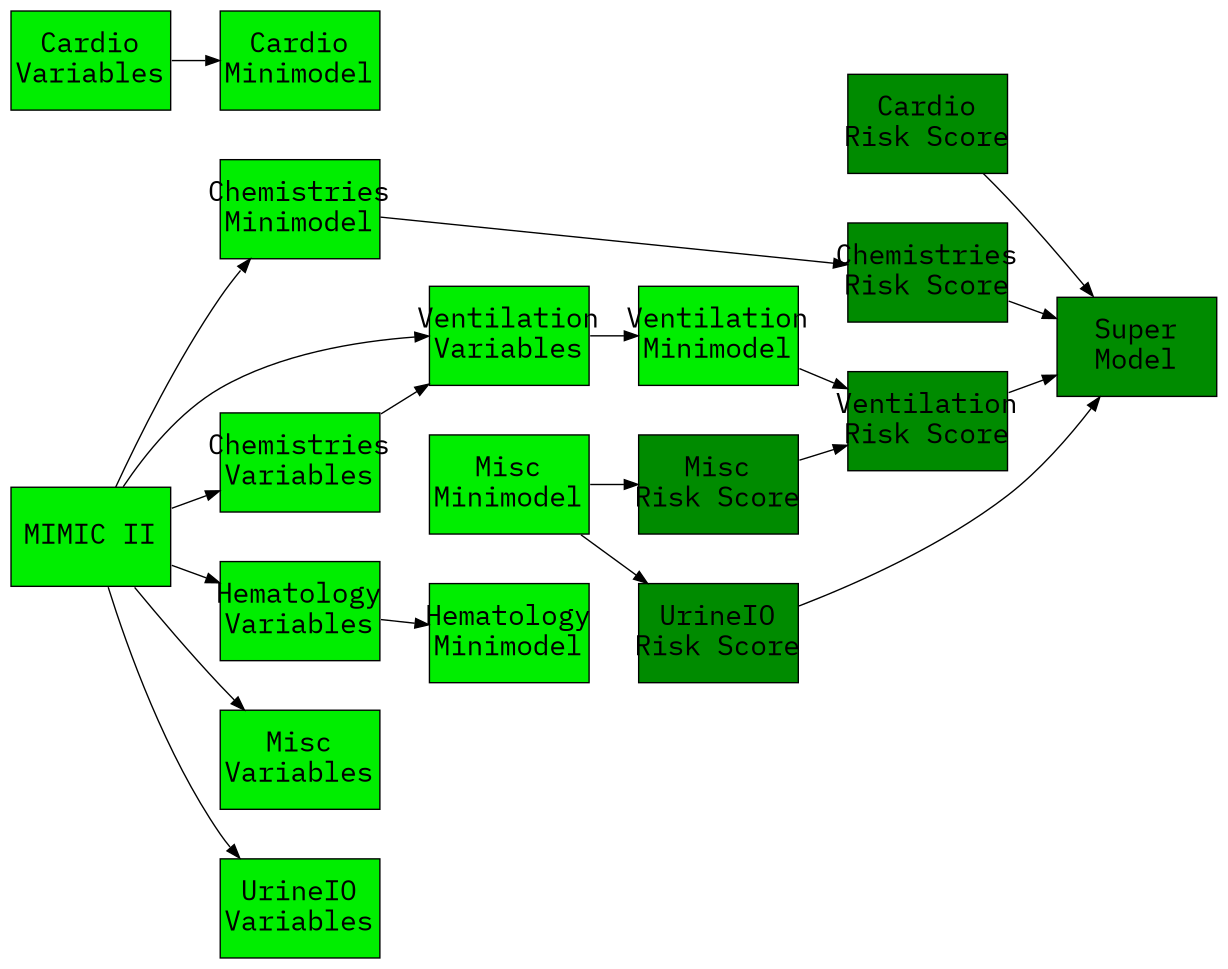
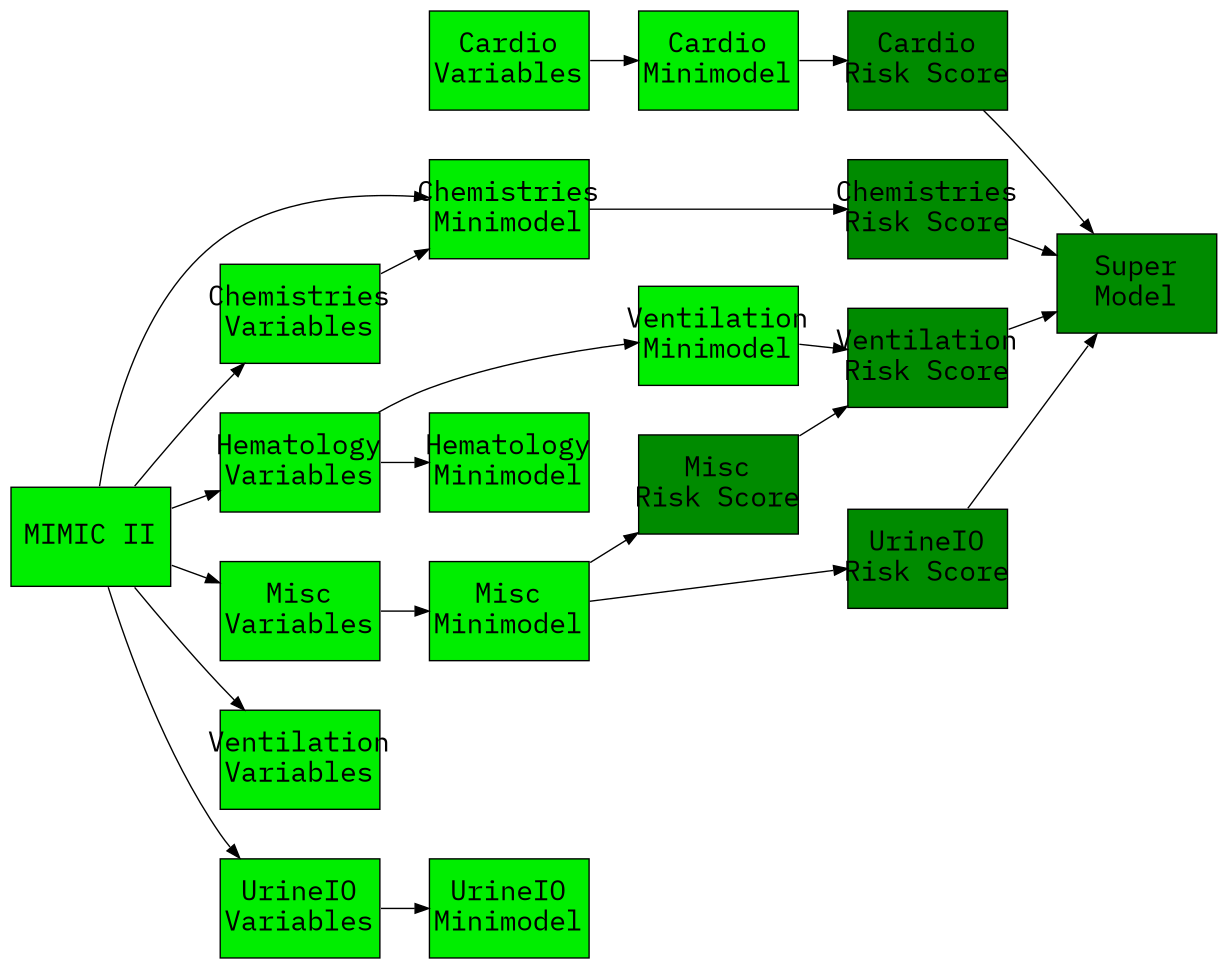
edge "Cardio Minimodel" -> "Cardio Risk Score": added
edge "Ventilation Variables" -> "Ventilation Minimodel": now "Hematology Variables" -> "Ventilation Minimodel"
edge "Chemistries Variables" -> "Ventilation Variables": now "Chemistries Variables" -> "Chemistries Minimodel"
edge "Misc Variables" -> "Misc Minimodel": added
node "UrineIO Minimodel": added
